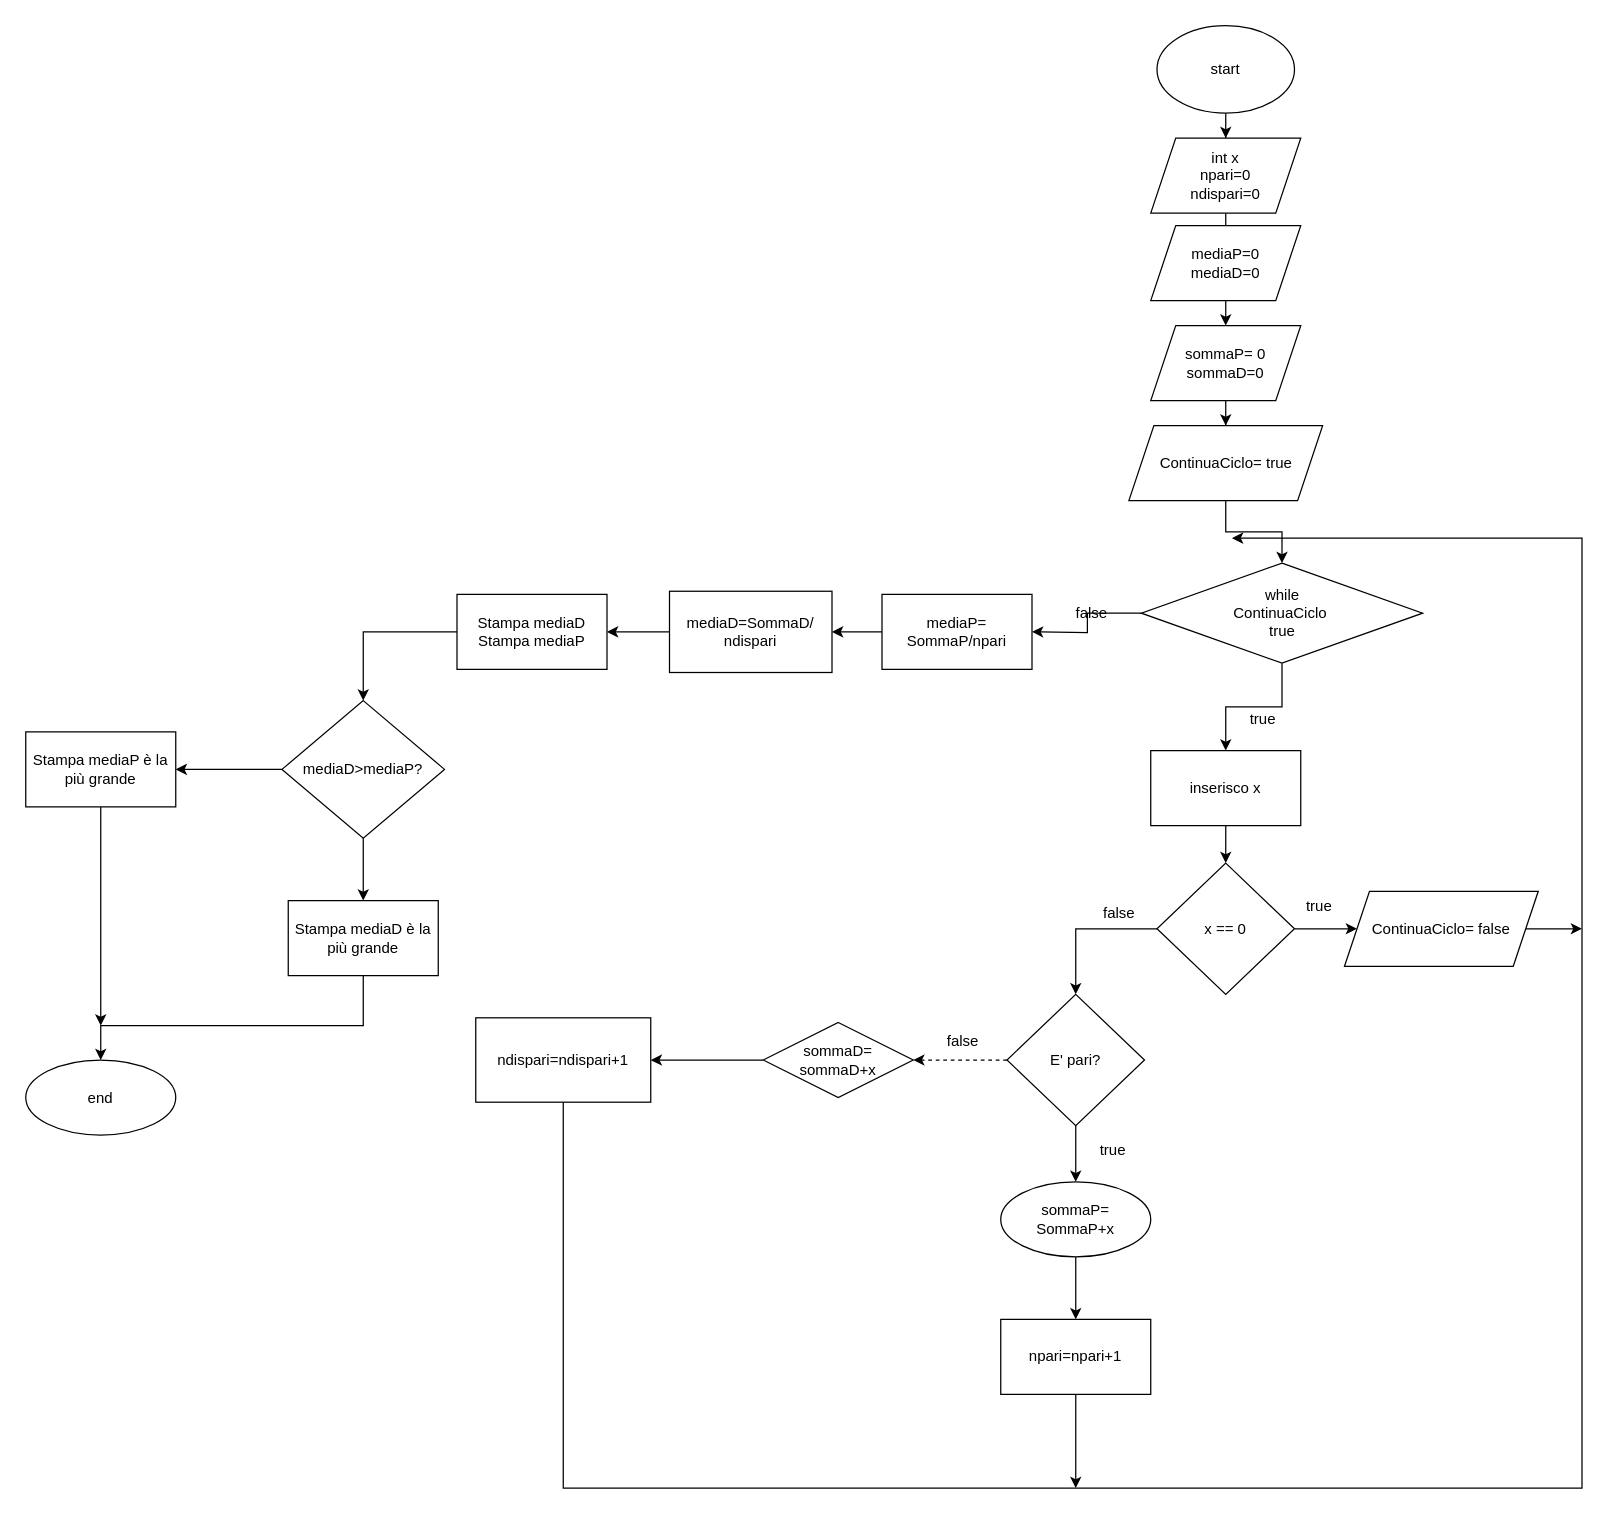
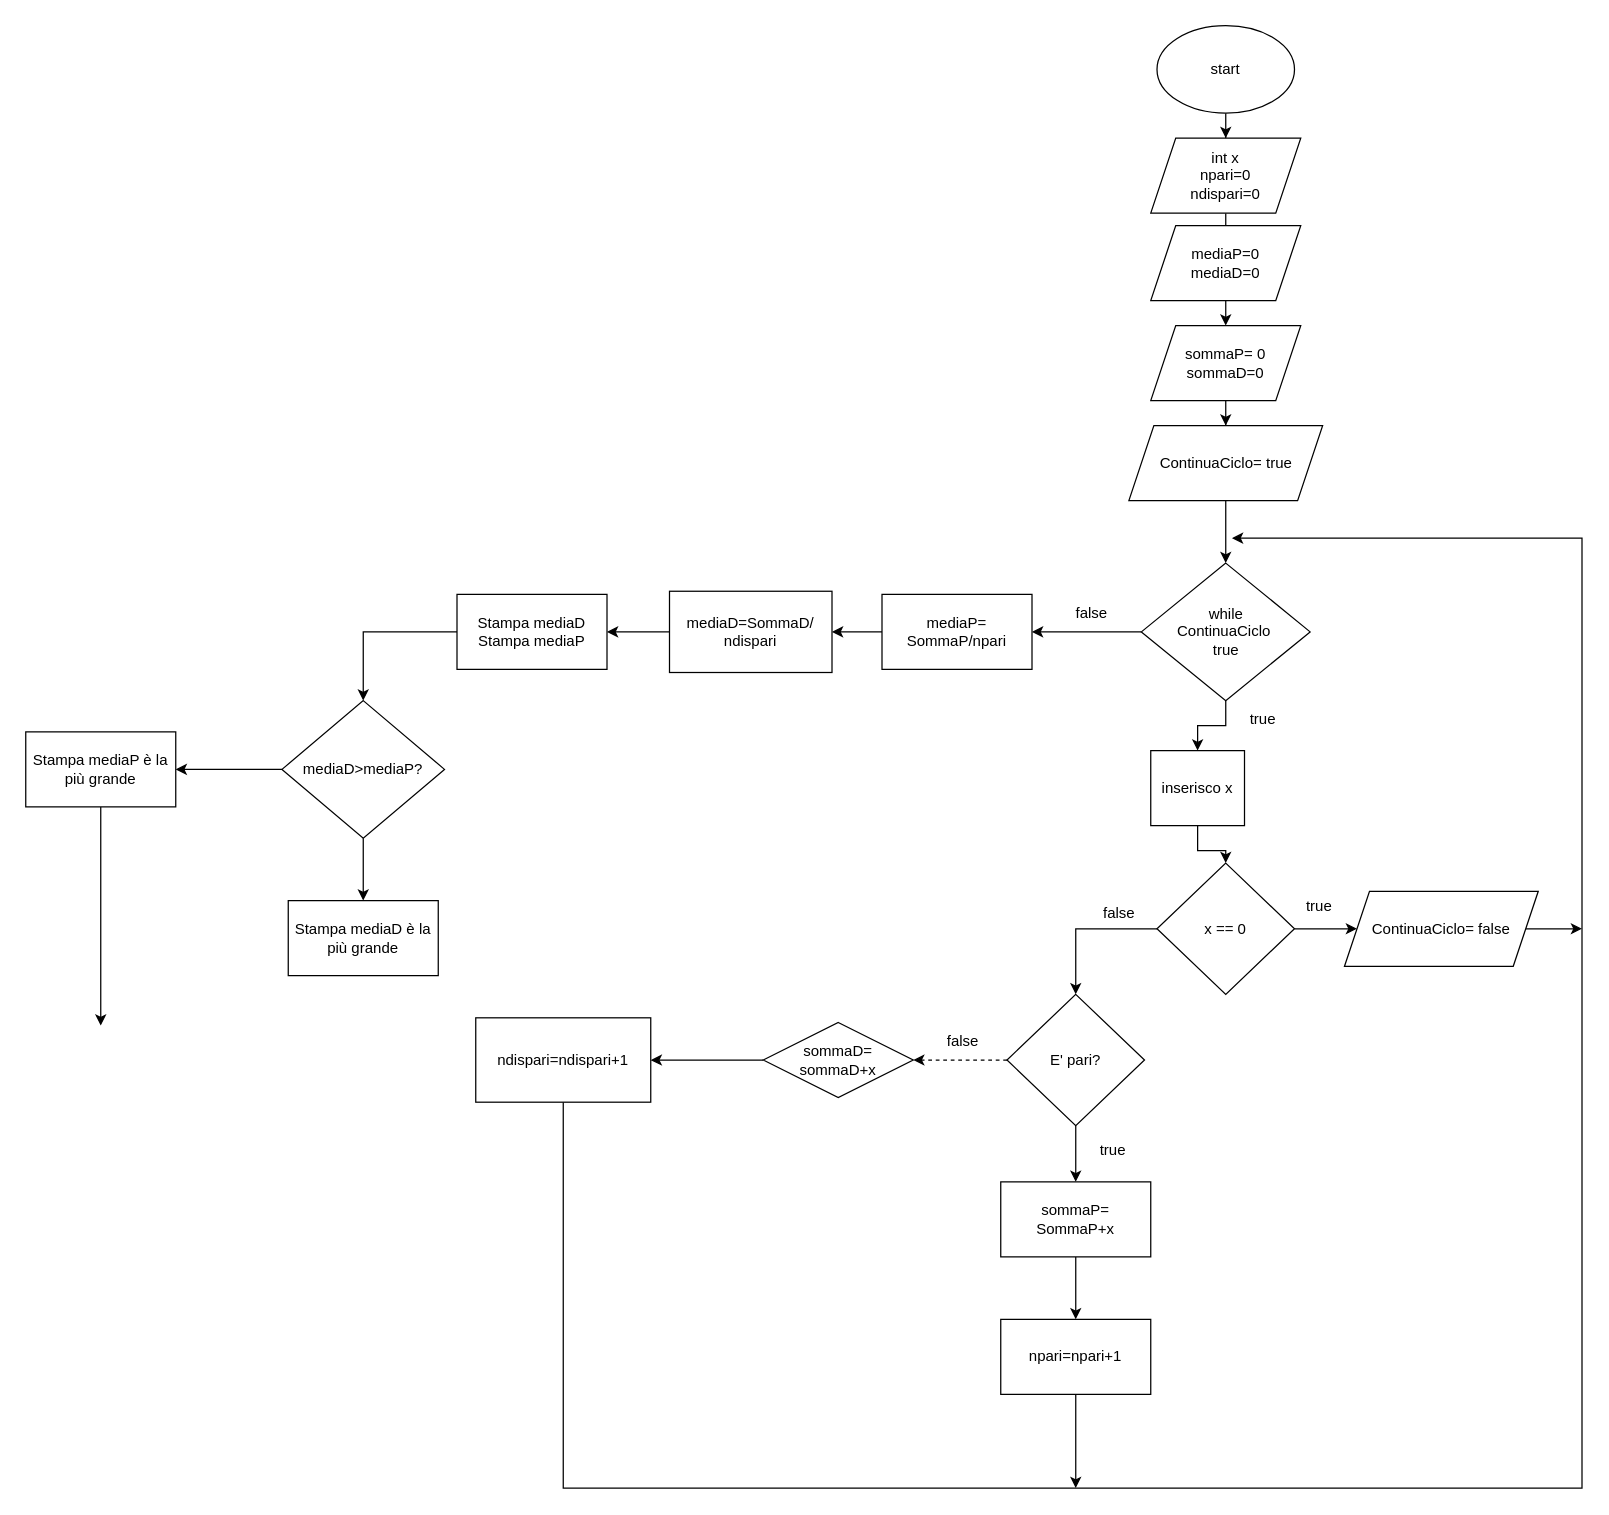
node "while ContinuaCiclo true": size 281x100 -> 169x138
node "inserisco x": size 150x75 -> 94x75
edge "Stampa mediaD è la più grande" -> "end": removed
node "end": removed
node "sommaP= SommaP+x": shape ellipse -> rectangle
